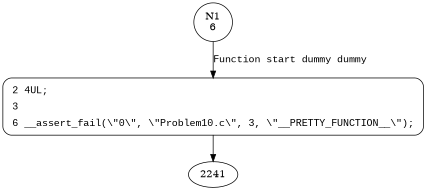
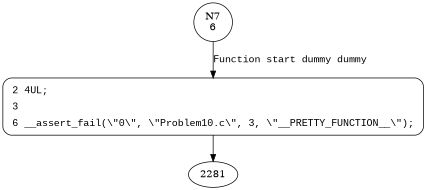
node "N1 6": label "N1 6" -> "N7 6"
node "2241": label "2241" -> "2281"
